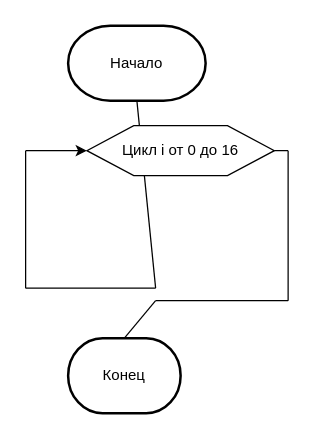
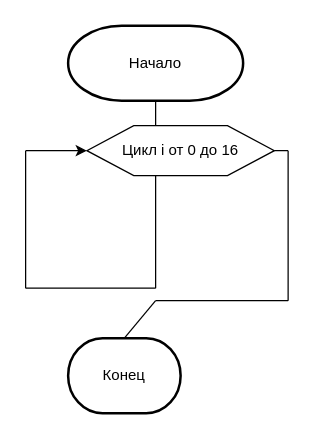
node "Начало": size 138x75 -> 175x75
